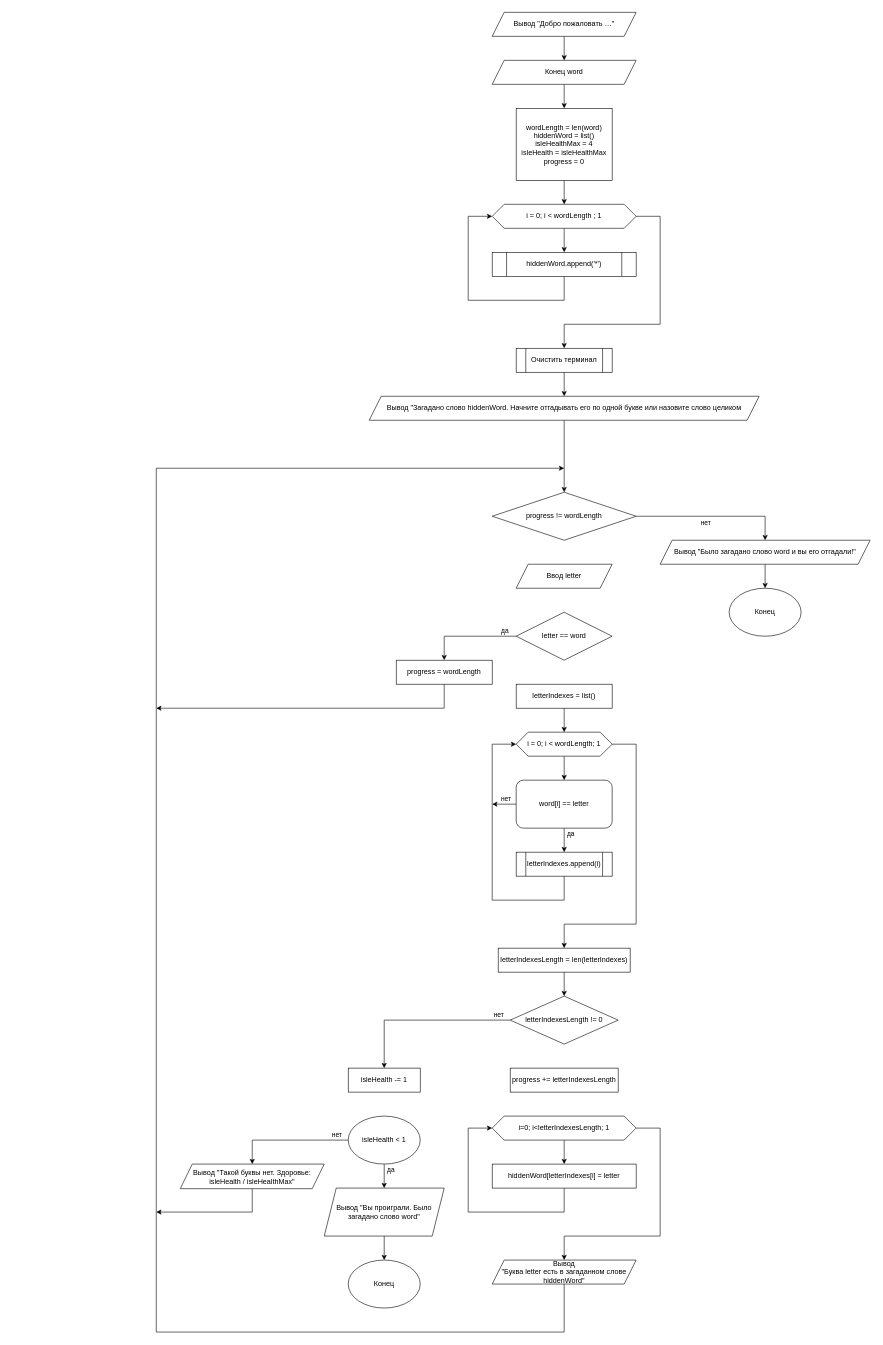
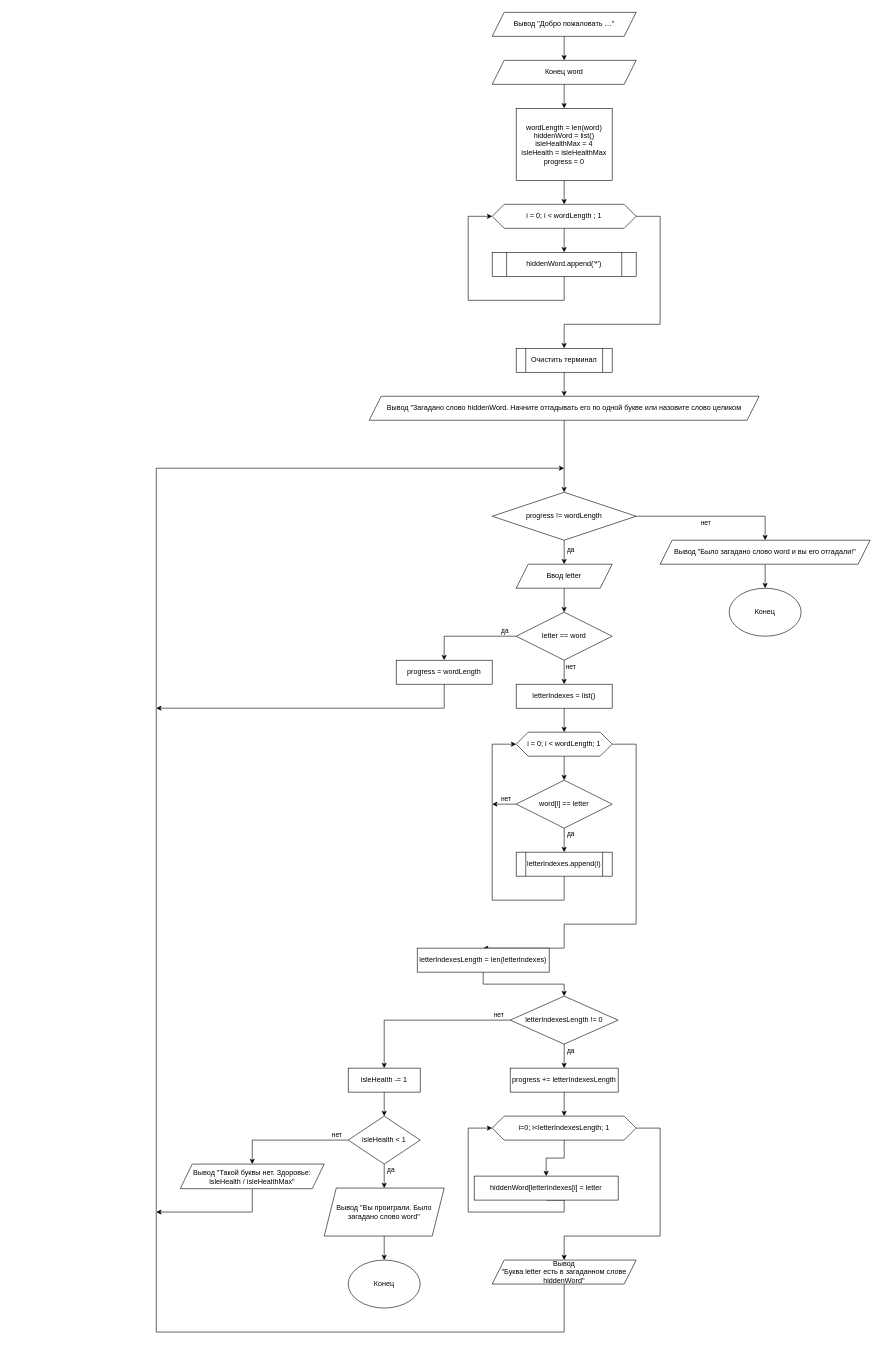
edge "progress != wordLength" -> "Ввод letter": added, label "да"
edge "Ввод letter" -> "letter == word": added
edge "letter == word" -> "letterIndexes = list()": added, label "нет"
node "word[i] == letter": shape rounded rectangle -> diamond
node "letterIndexesLength = len(letterIndexes)": moved (564, 960) -> (483, 960)
edge "letterIndexesLength != 0" -> "progress += letterIndexesLength": added, label "да"
edge "isleHealth -= 1" -> "isleHealth < 1": added
edge "progress += letterIndexesLength" -> "i=0; i<letterIndexesLength; 1": added
node "isleHealth < 1": shape ellipse -> diamond
node "hiddenWord[letterIndexes[i] = letter": moved (564, 1176) -> (546, 1188)
